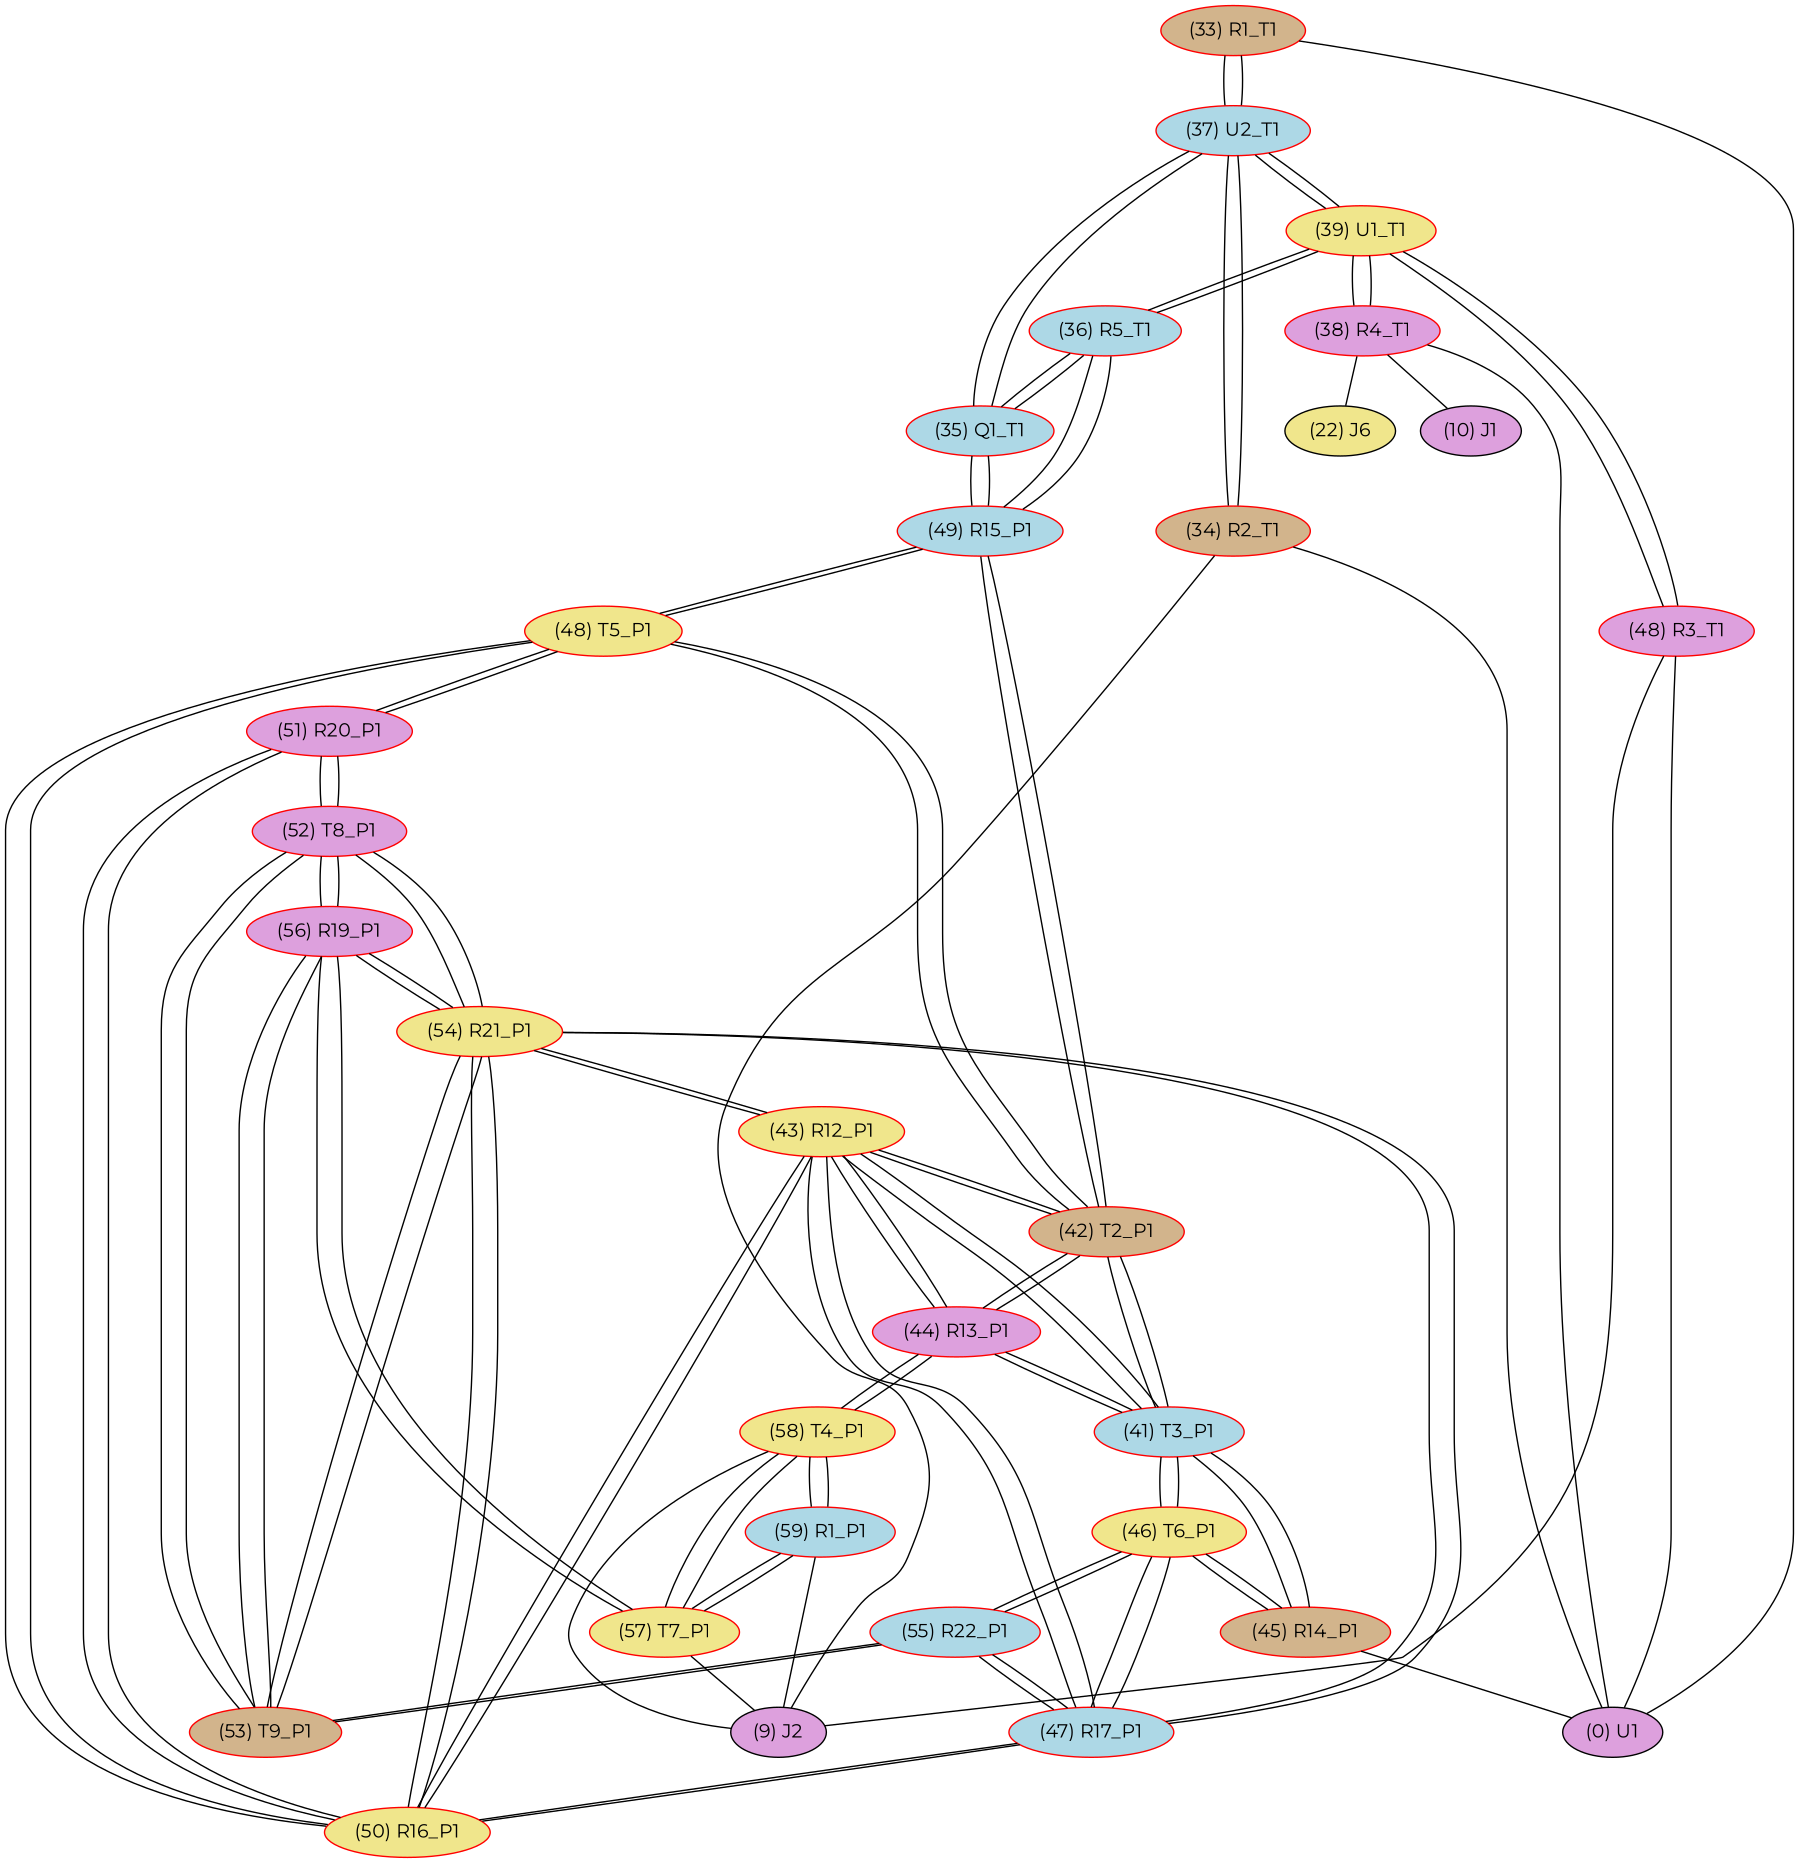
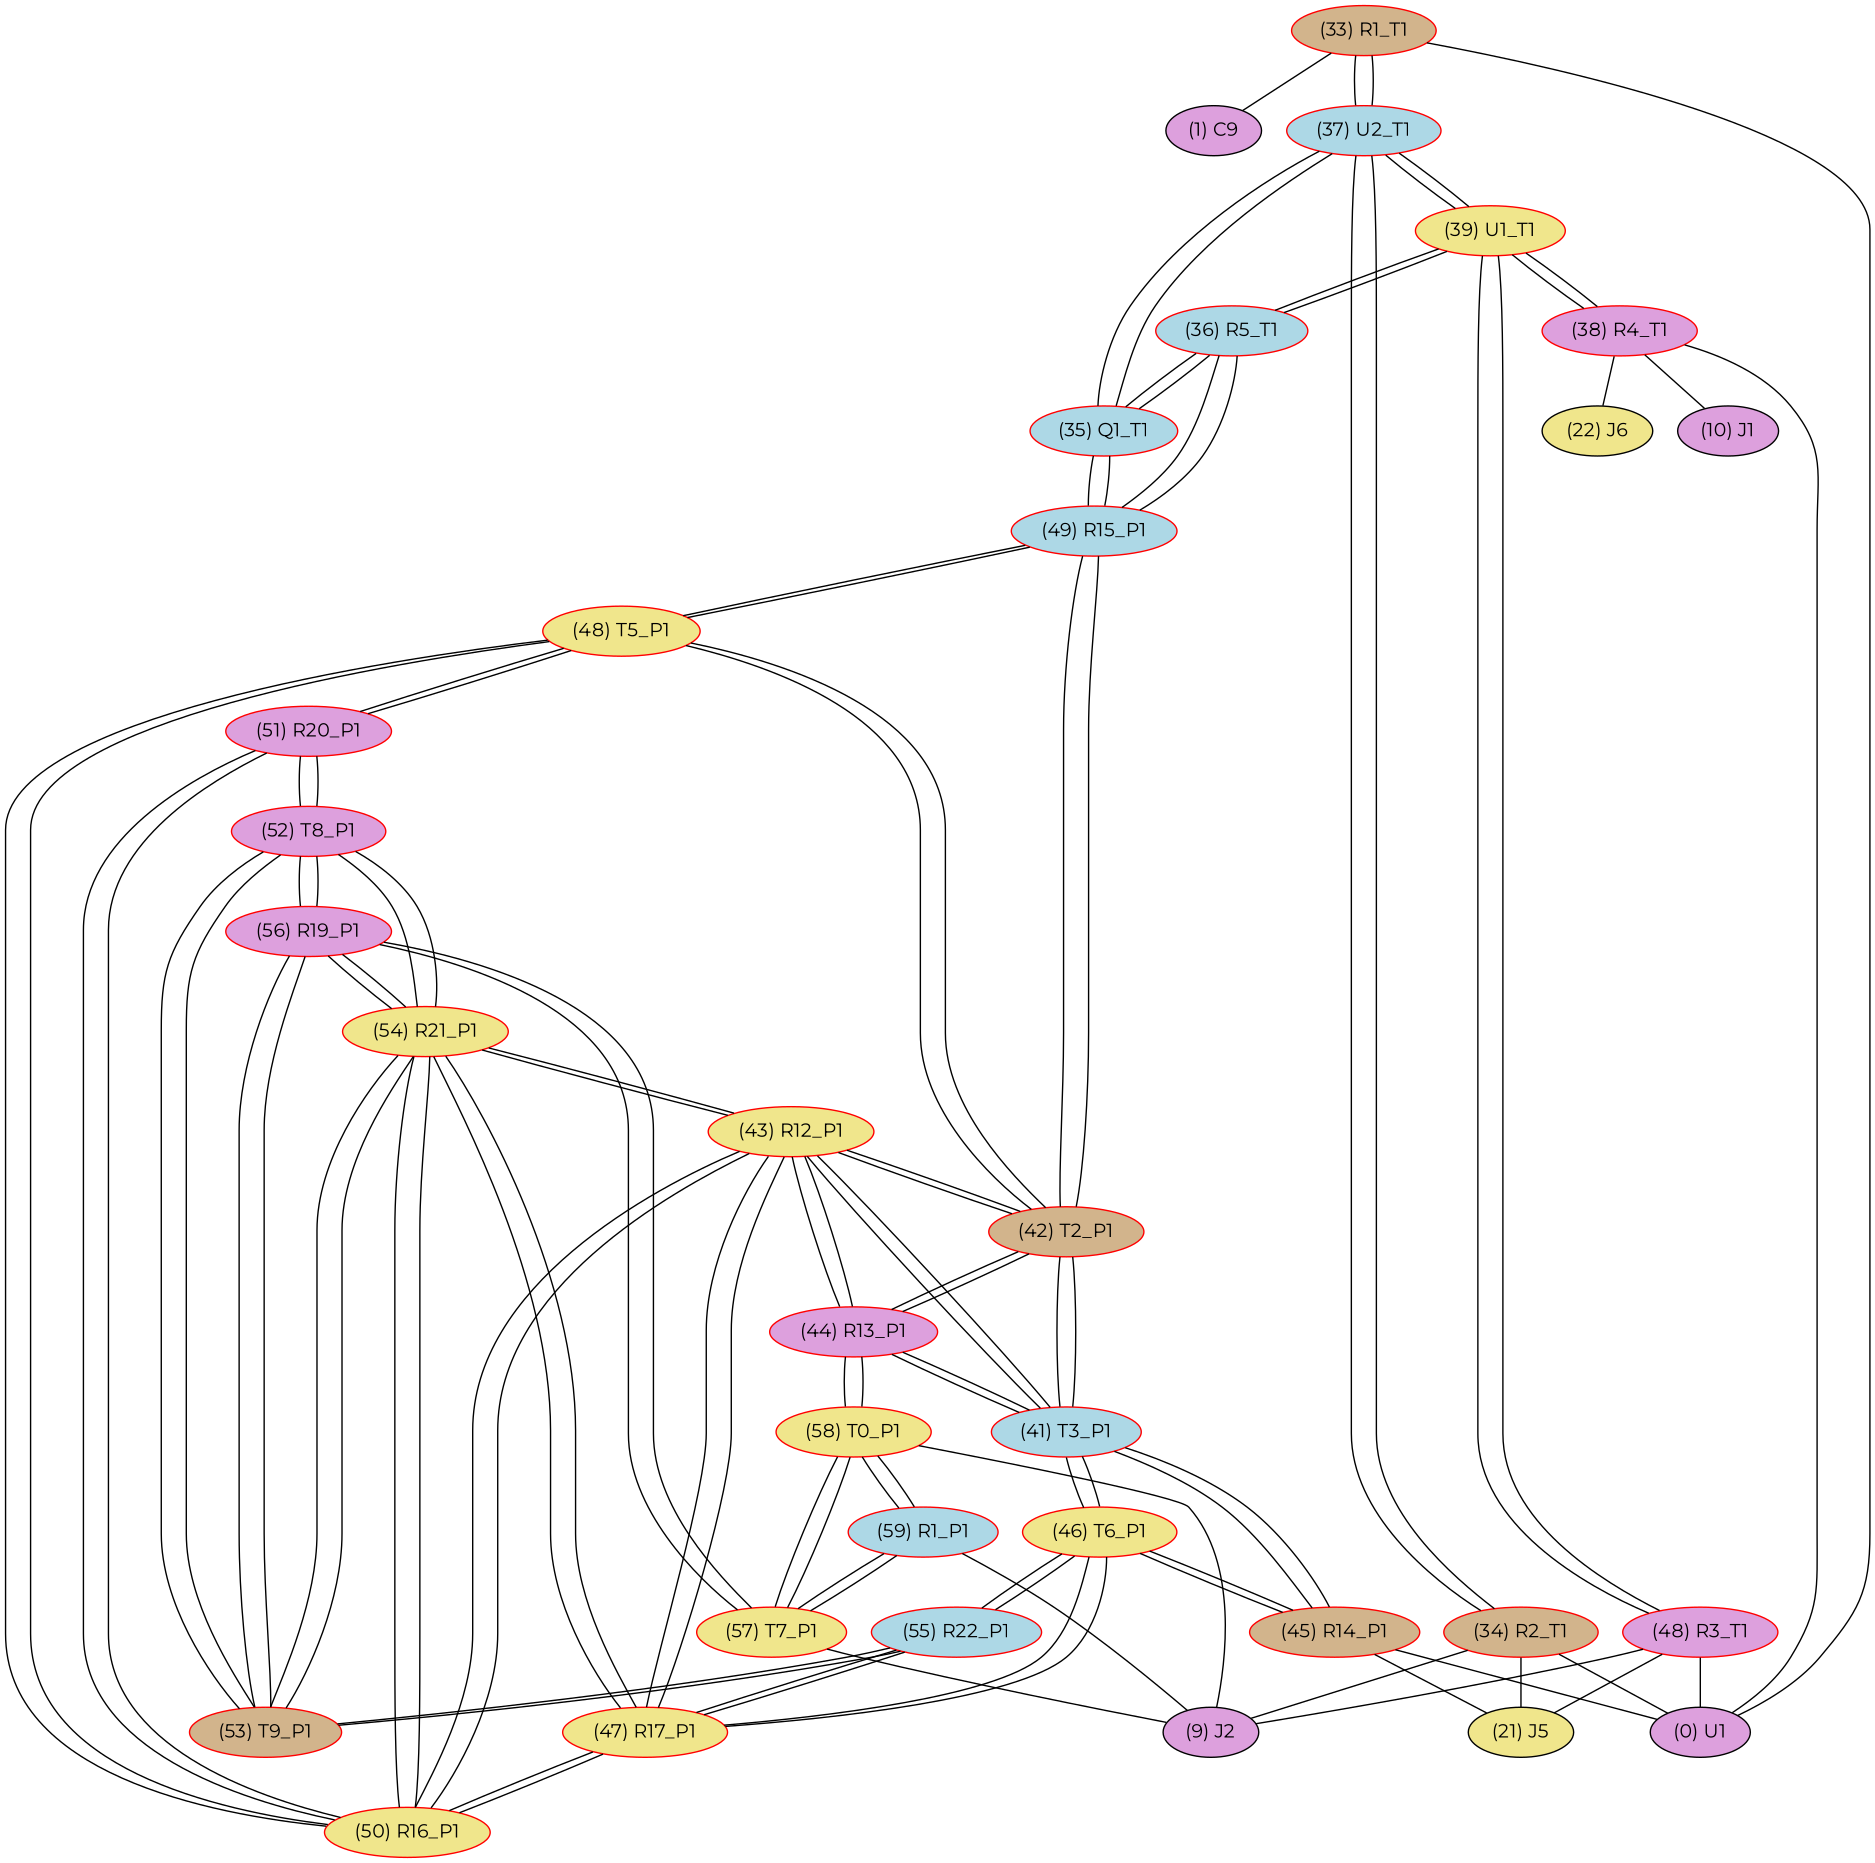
node "(1) C9": added
node "(58) T4_P1": label "(58) T4_P1" -> "(58) T0_P1"
node "(47) R17_P1": fillcolor lightblue -> khaki
node "(21) J5": added
